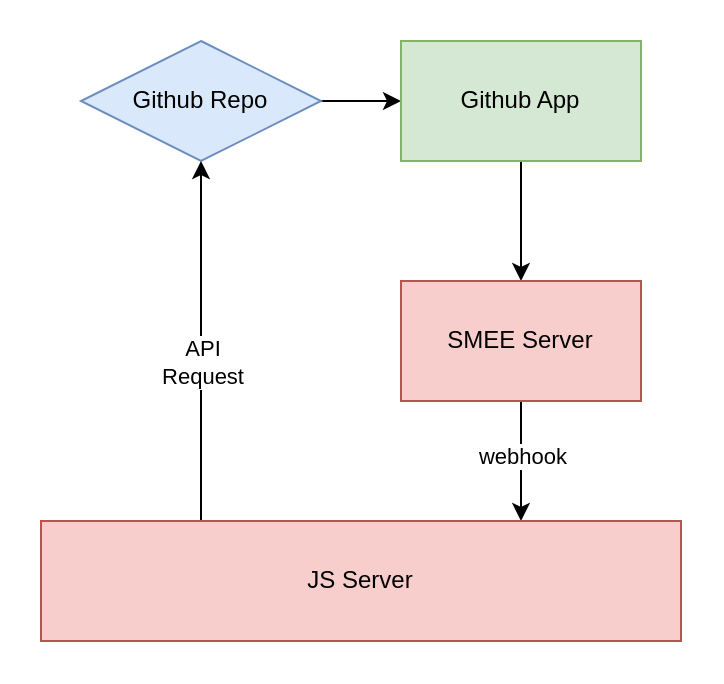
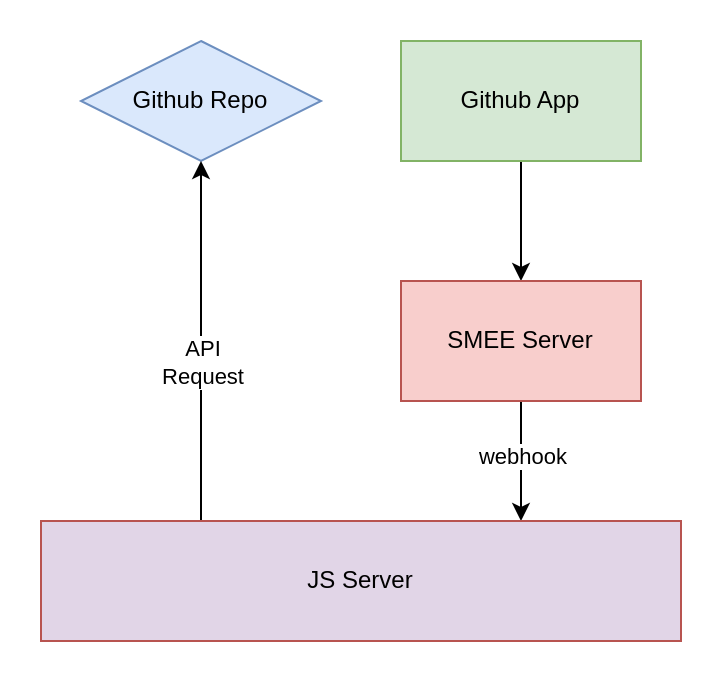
edge "Github Repo" -> "Github App": removed
node "JS Server": fillcolor #f8cecc -> #e1d5e7
